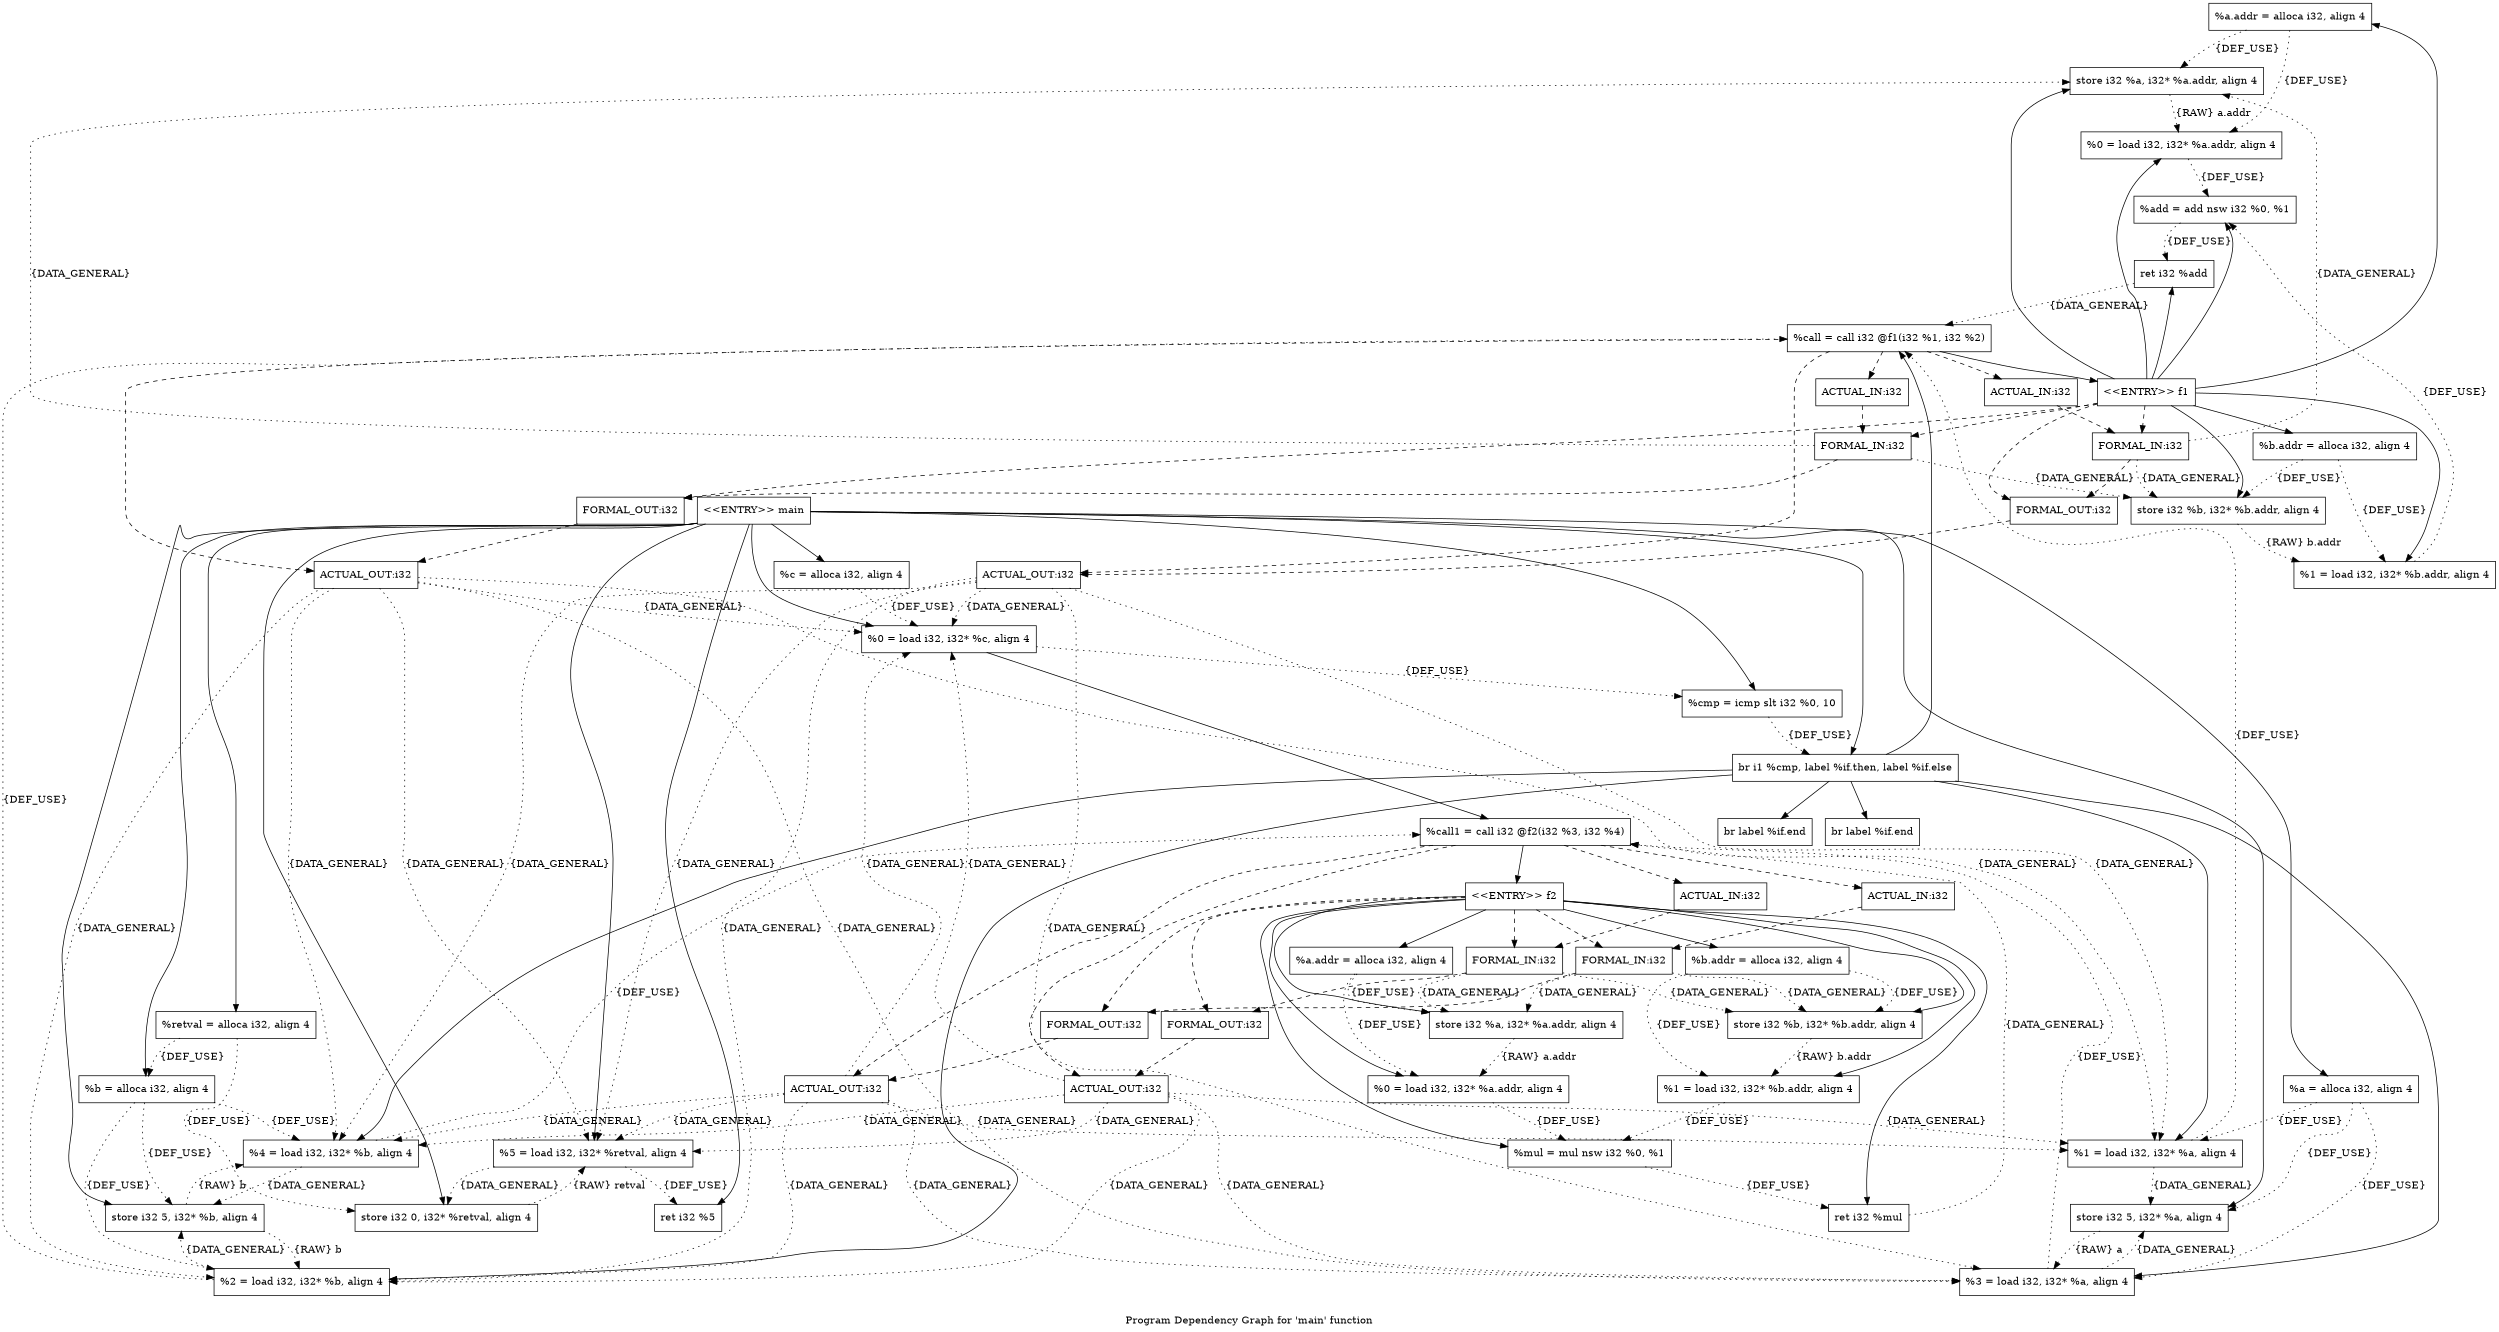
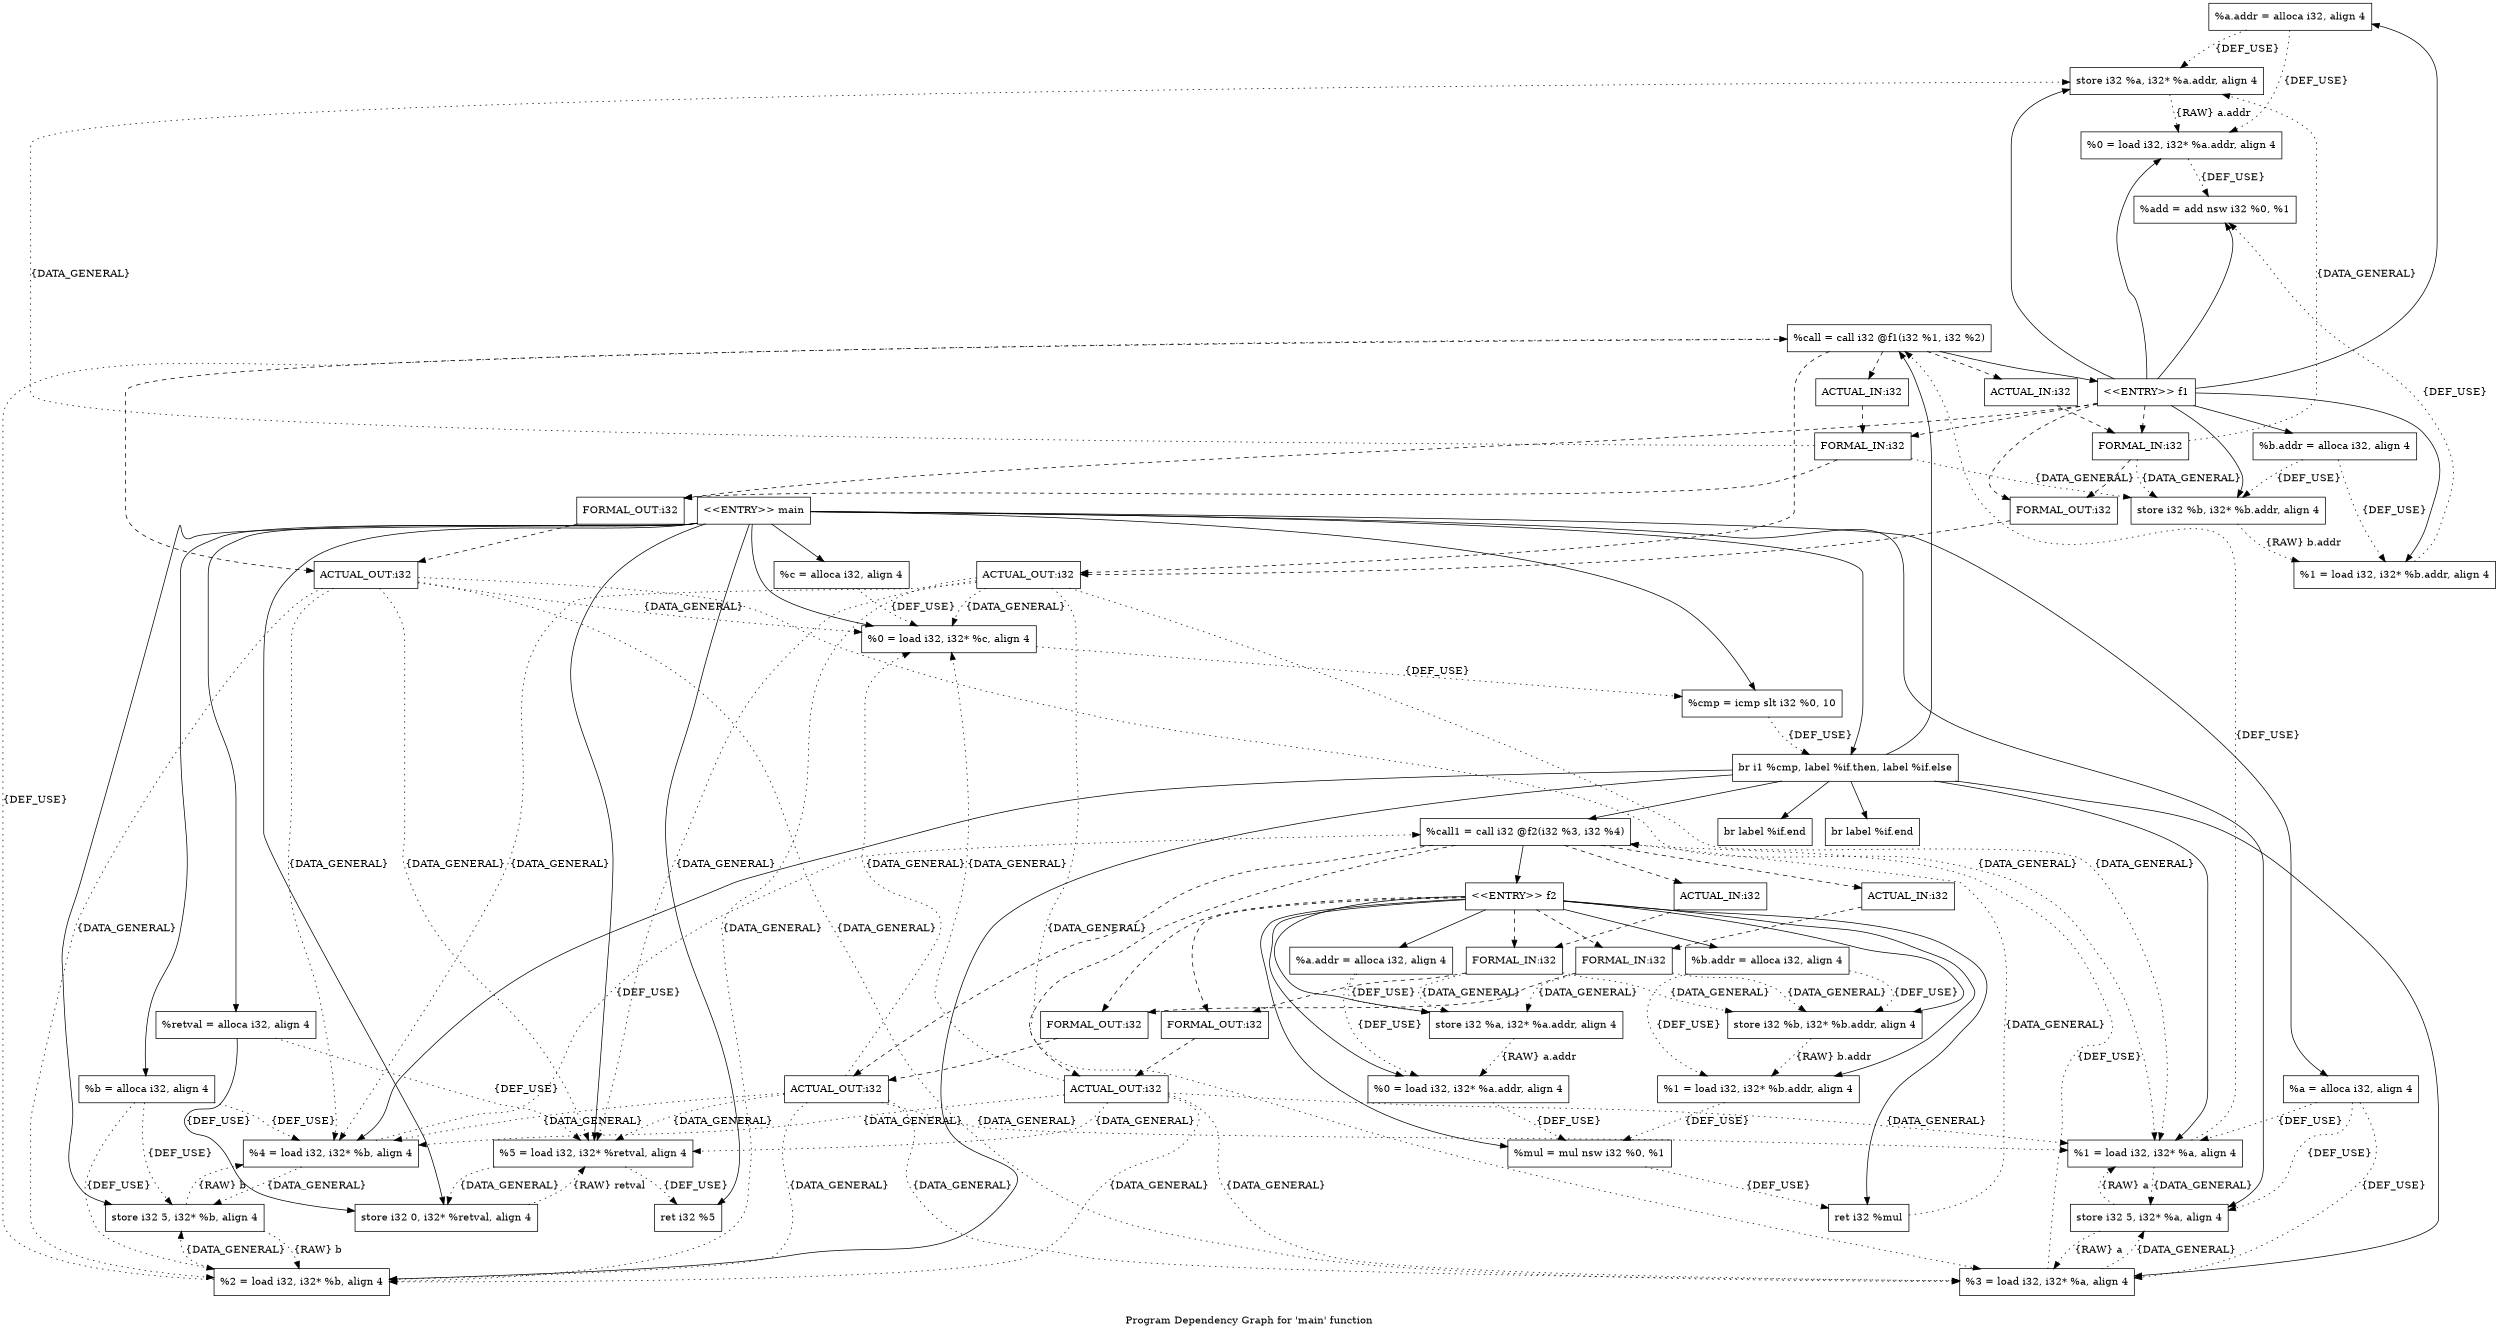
node "ret i32 %add": removed
edge "%0 = load i32, i32* %c, align 4" -> "%call1 = call i32 @f2(i32 %3, i32 %4)": now "br i1 %cmp, label %if.then, label %if.else" -> "%call1 = call i32 @f2(i32 %3, i32 %4)"
edge "%retval = alloca i32, align 4" -> "%b = alloca i32, align 4": now "%retval = alloca i32, align 4" -> "%5 = load i32, i32* %retval, align 4"
edge "%retval = alloca i32, align 4" -> "store i32 0, i32* %retval, align 4": style dotted -> solid
edge "store i32 5, i32* %a, align 4" -> "%1 = load i32, i32* %a, align 4": added, label "{RAW} a"
